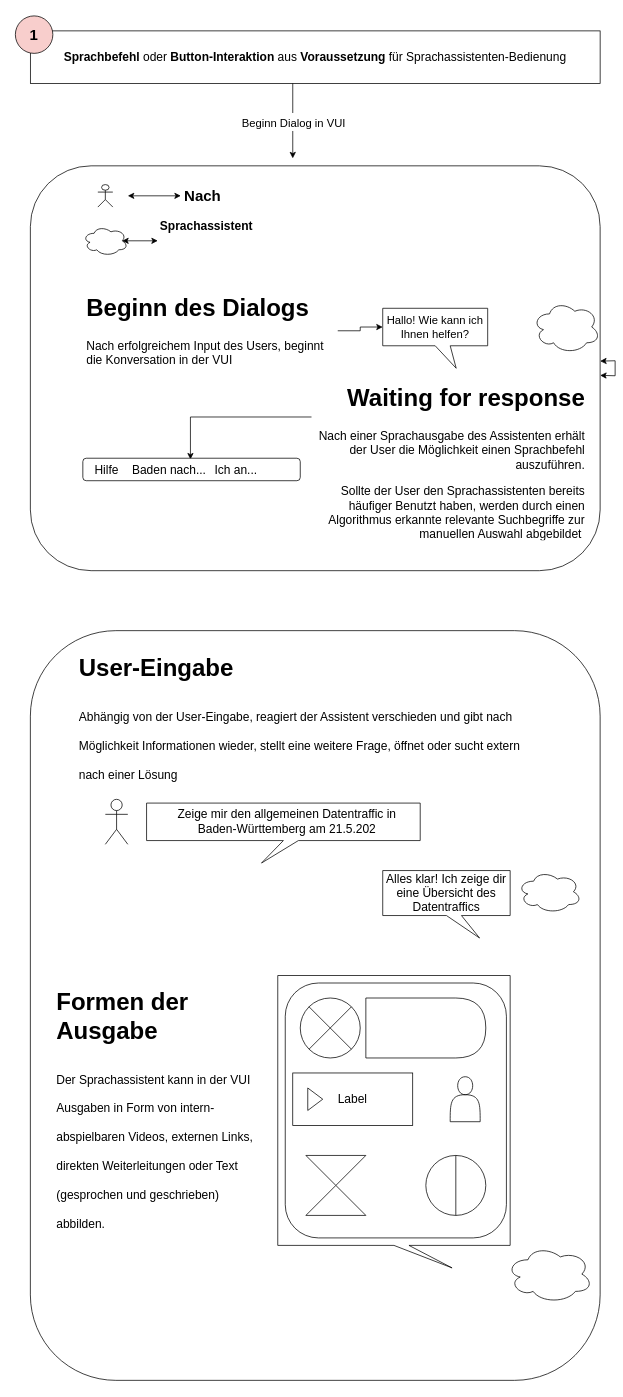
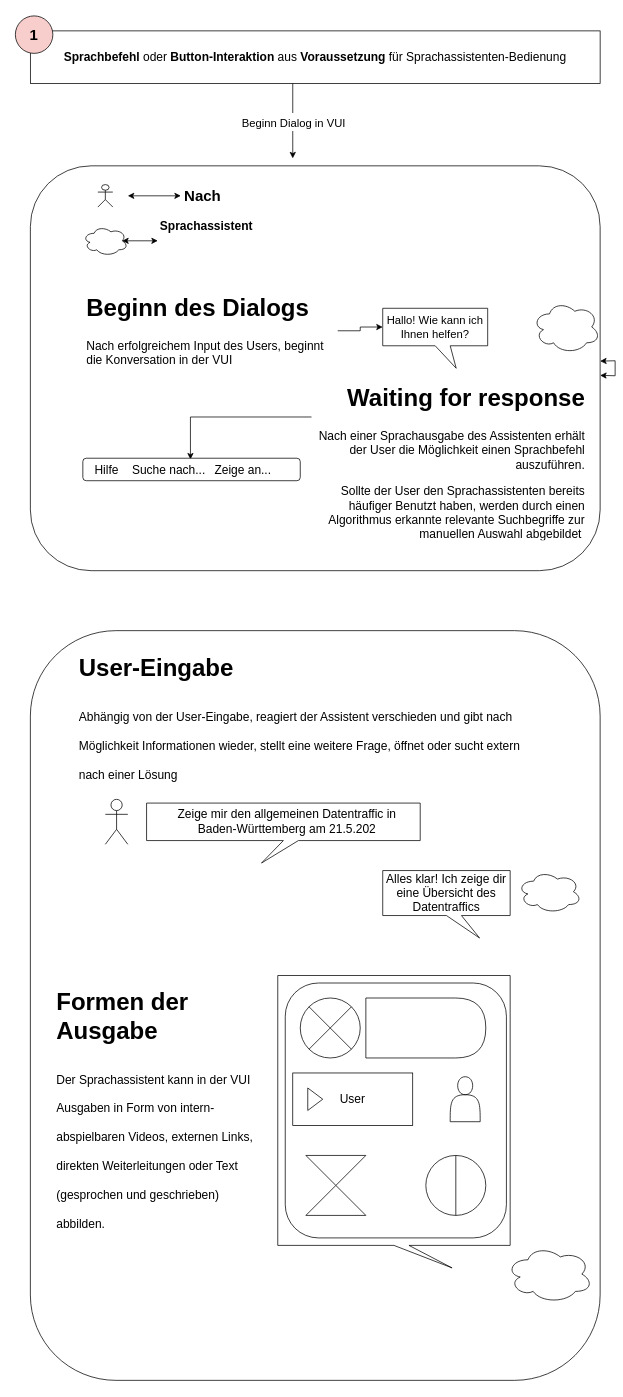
node "Baden nach...": label "Baden nach..." -> "Suche nach..."
node "Ich an...": label "Ich an..." -> "Zeige an..."
node "Label": label "Label" -> "User"
